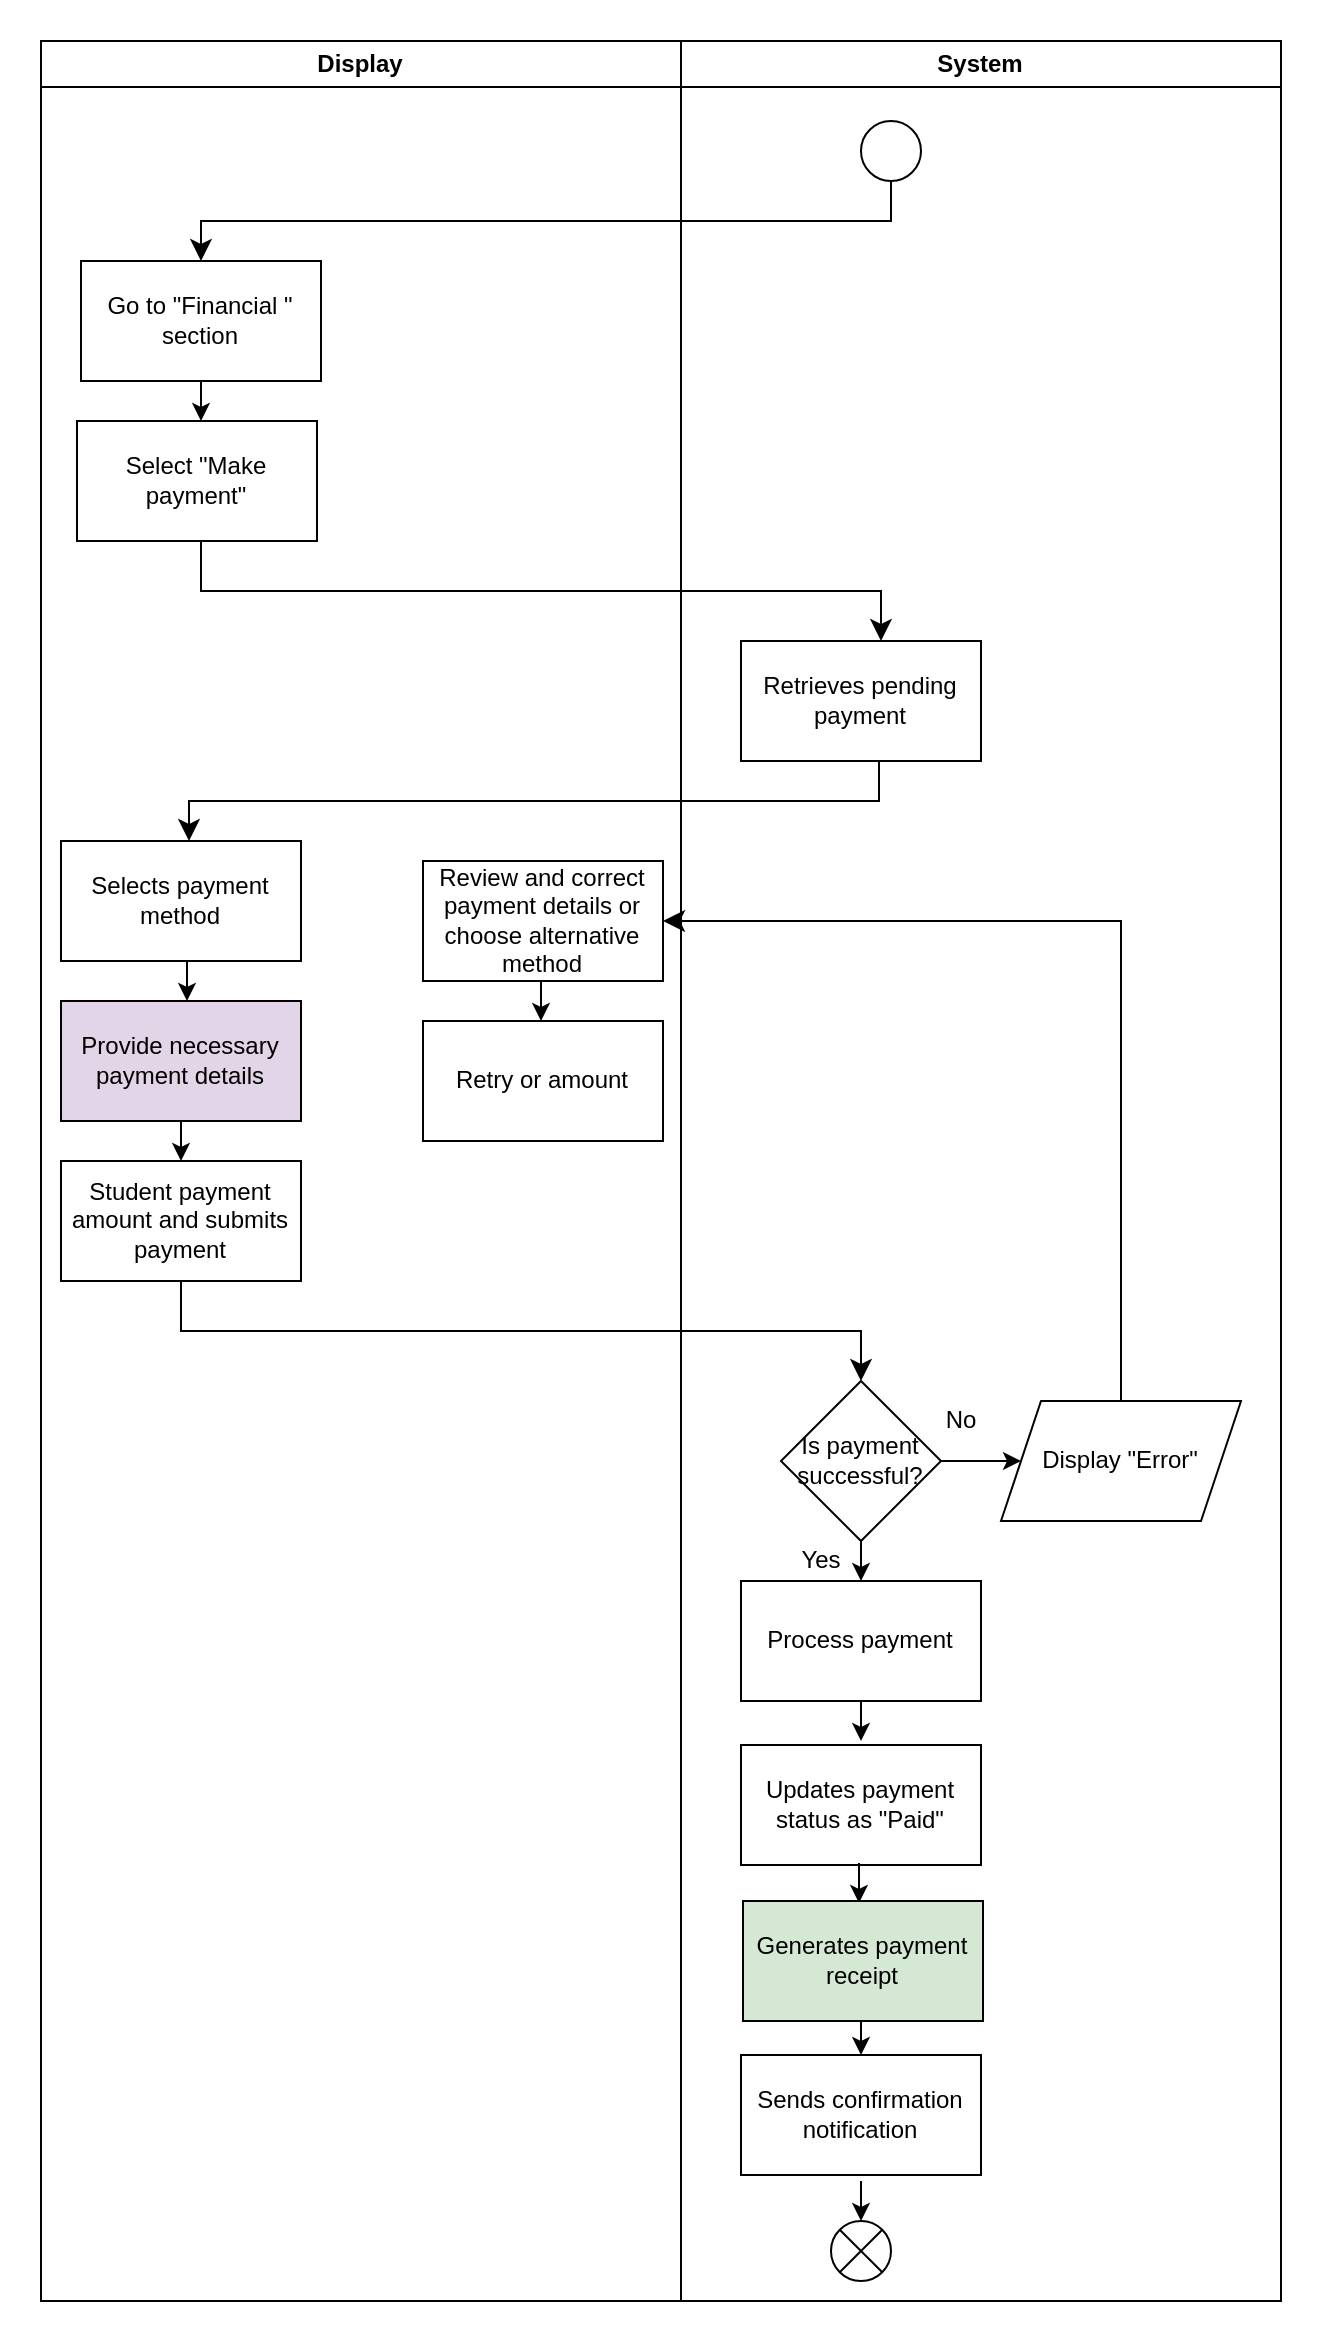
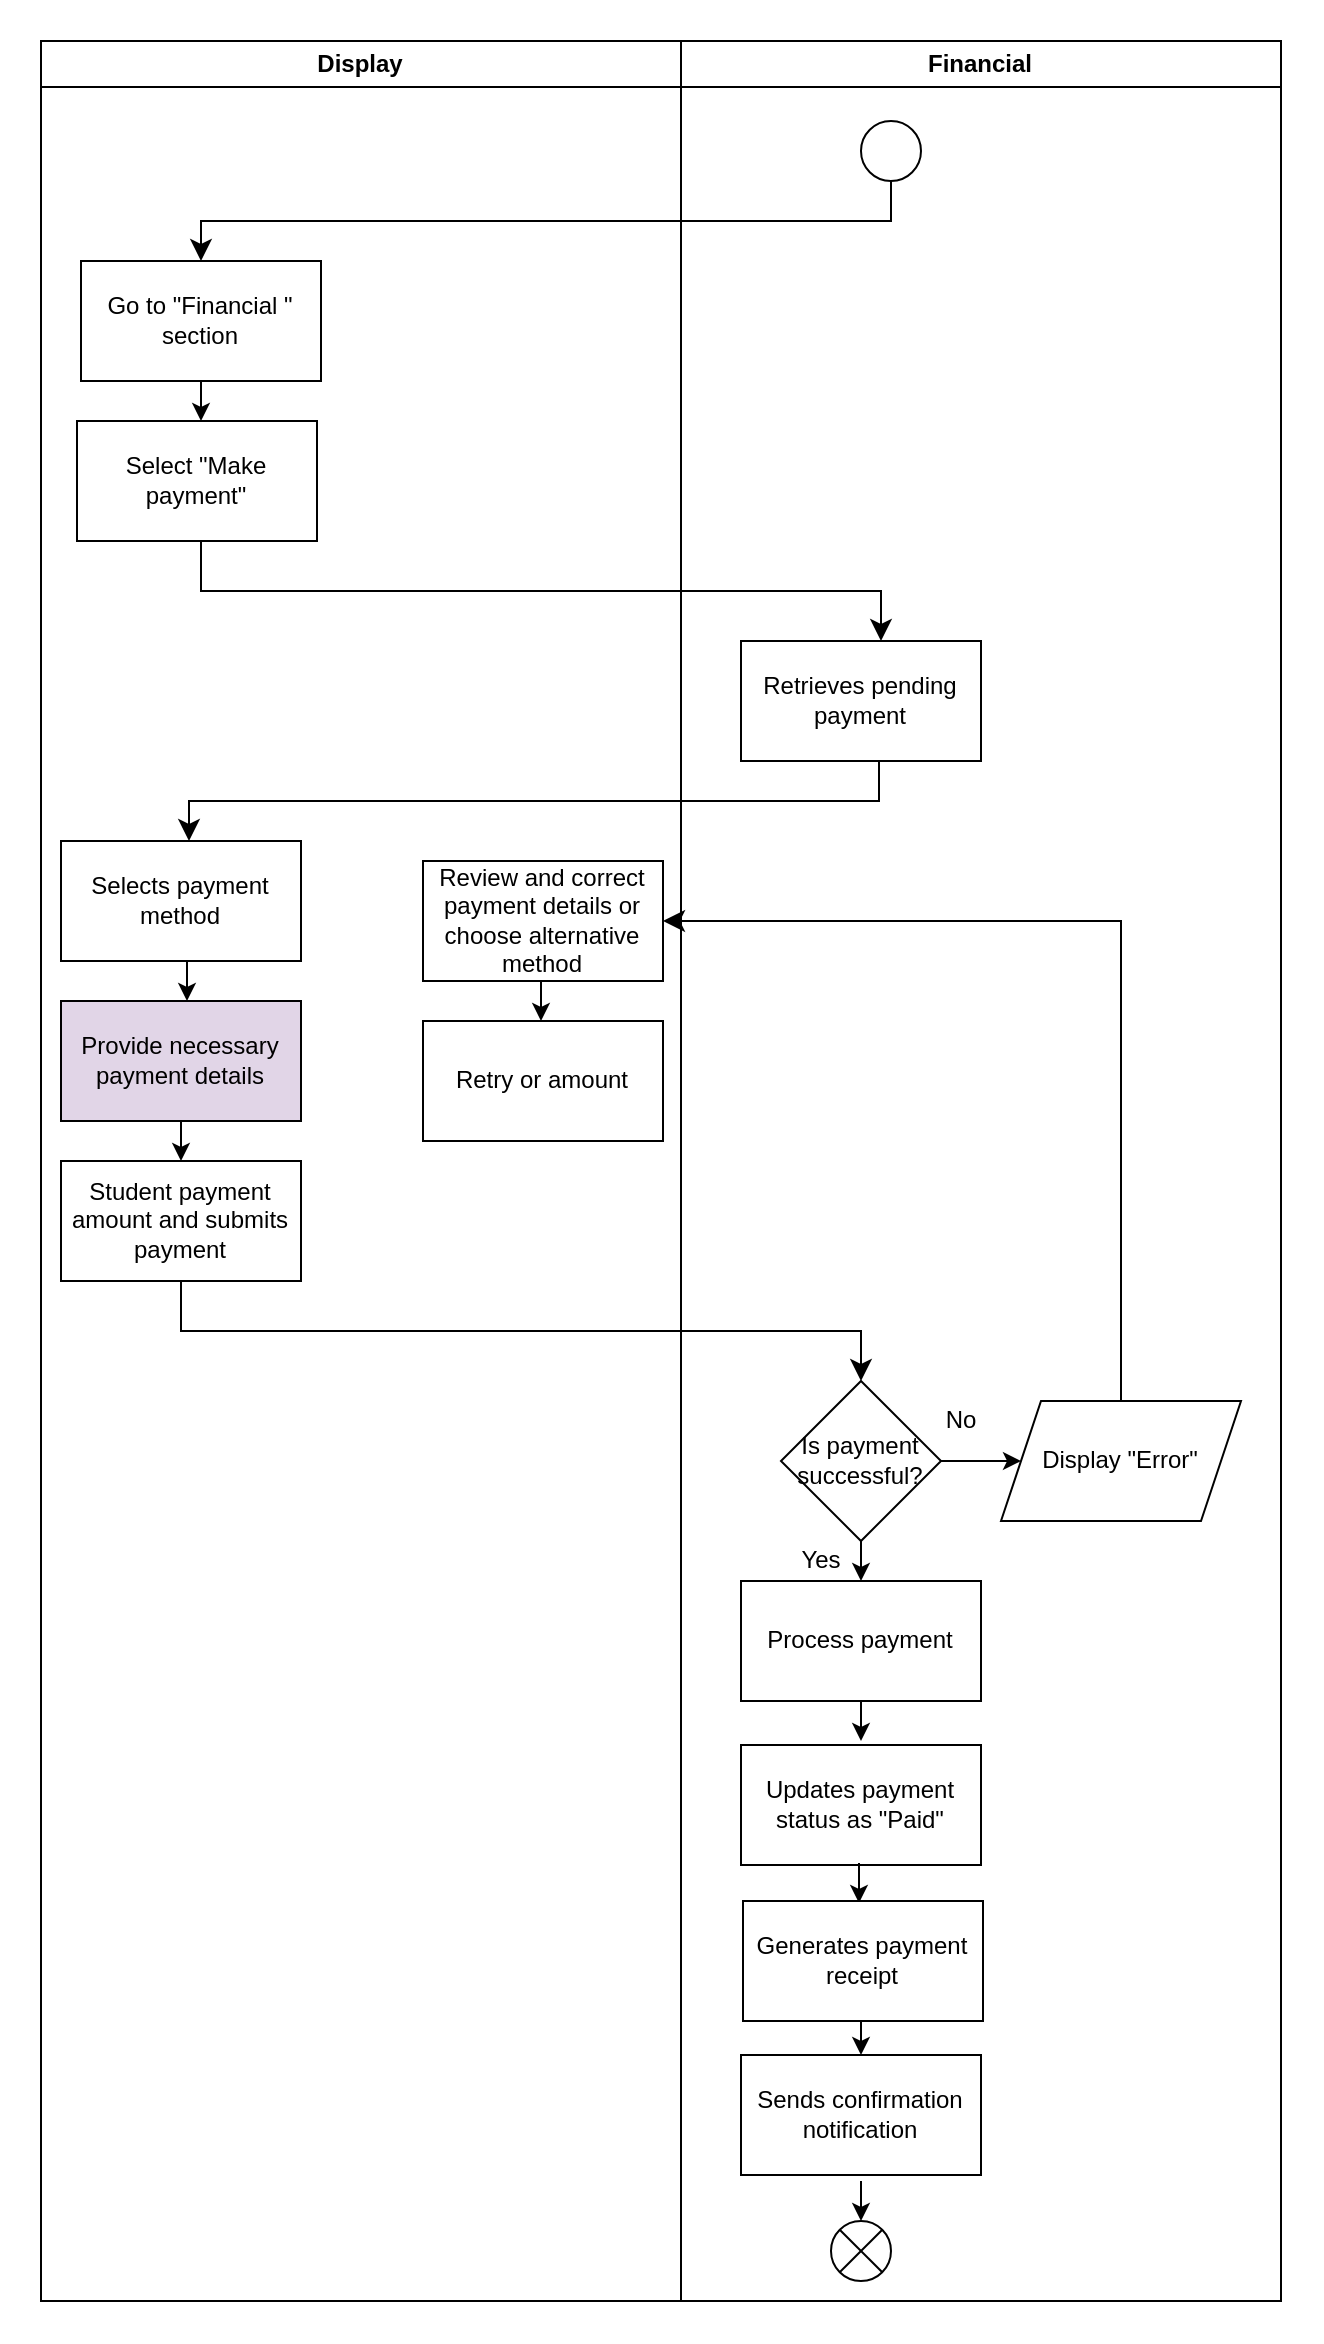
node "System": label "System" -> "Financial"
node "Generates payment receipt": fillcolor #d5e8d4 -> #ffffff
